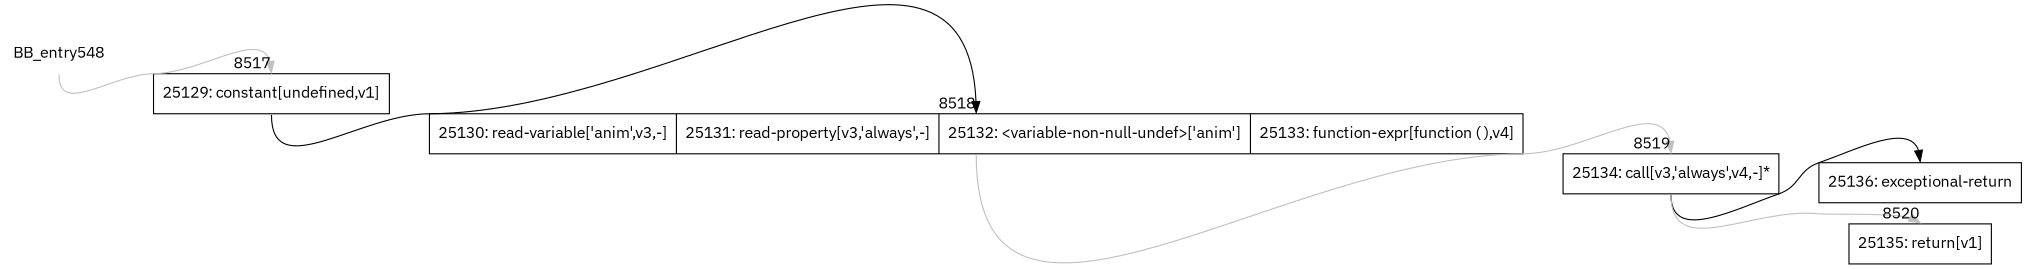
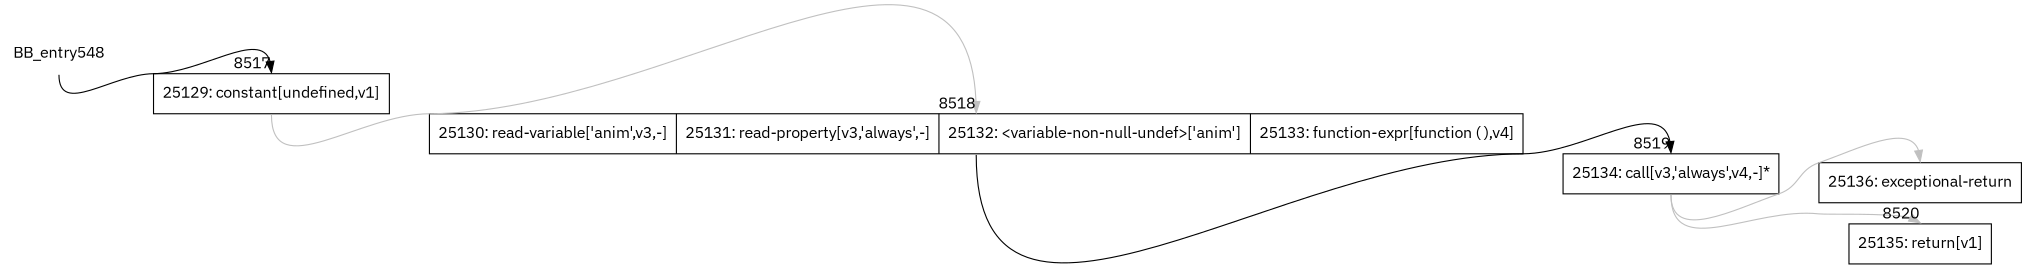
edge "25129: constant[undefined,v1]" -> "25130: read-variable['anim',v3,-]": color black -> gray
edge "BB_entry548" -> "25129: constant[undefined,v1]": color gray -> black
edge "25134: call[v3,'always',v4,-]*" -> "25136: exceptional-return": color black -> gray
edge "25130: read-variable['anim',v3,-]" -> "25134: call[v3,'always',v4,-]*": color gray -> black
